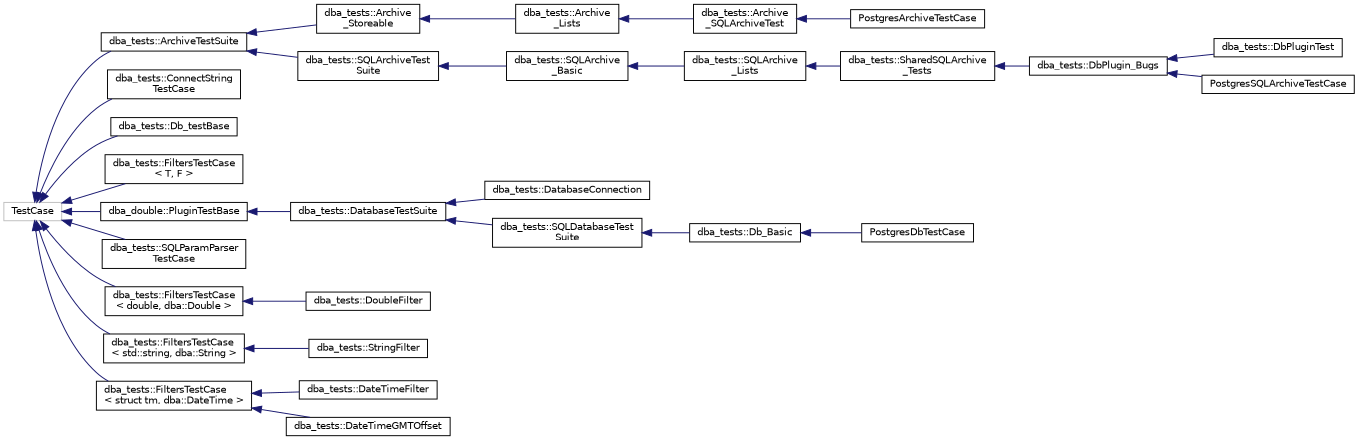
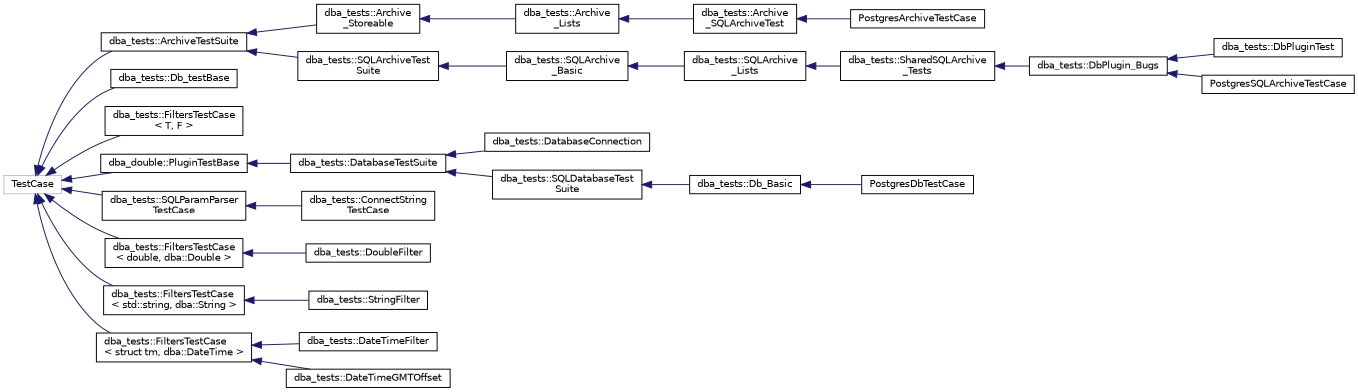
edge "dba_tests::ConnectString TestCase" -> "TestCase": now "dba_tests::ConnectString TestCase" -> "dba_tests::SQLParamParser TestCase"
